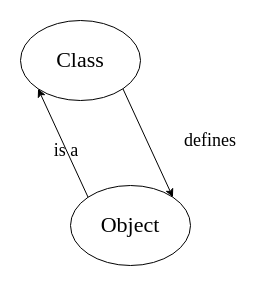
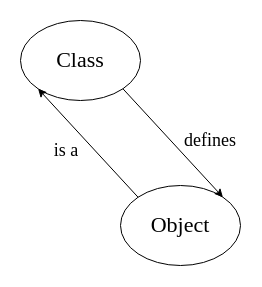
node "Object": moved (131, 226) -> (181, 226)
